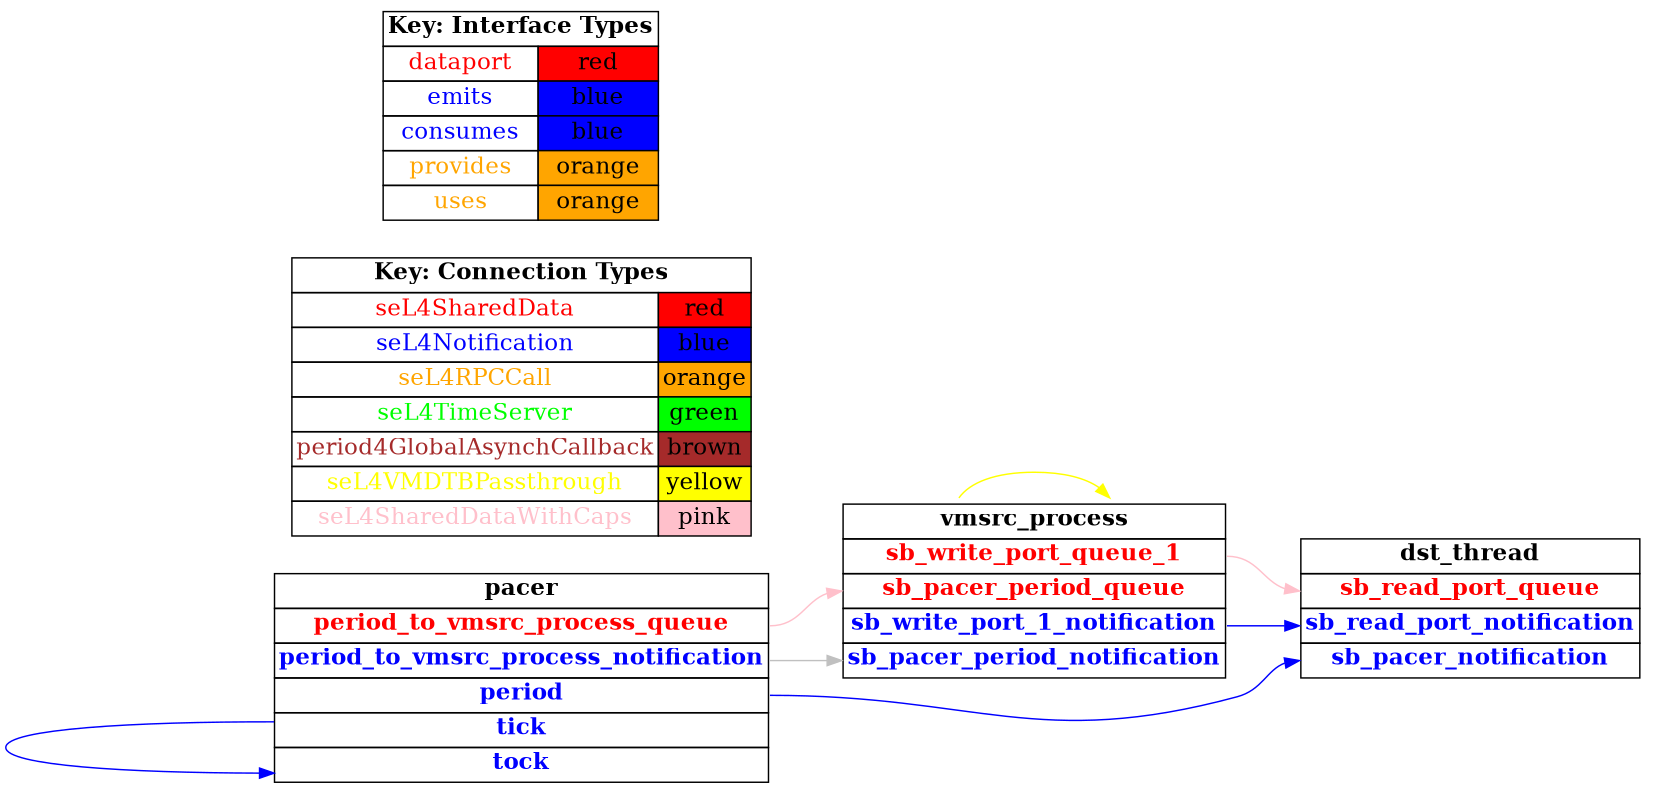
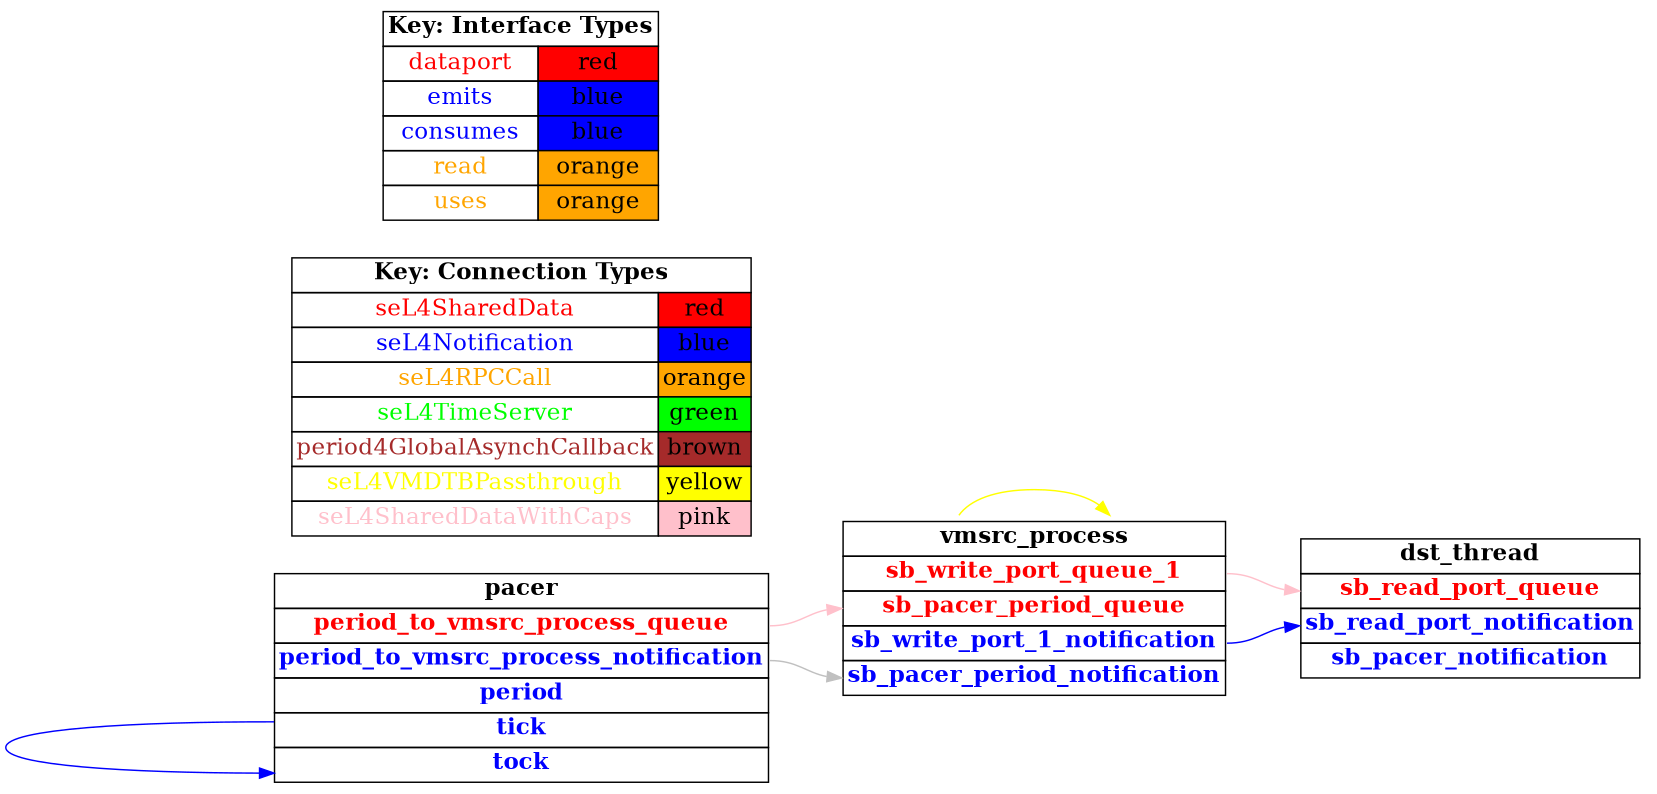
node "Key: Interface Types": text "provides" -> "read"
edge "pacer" -> "dst_thread": removed
